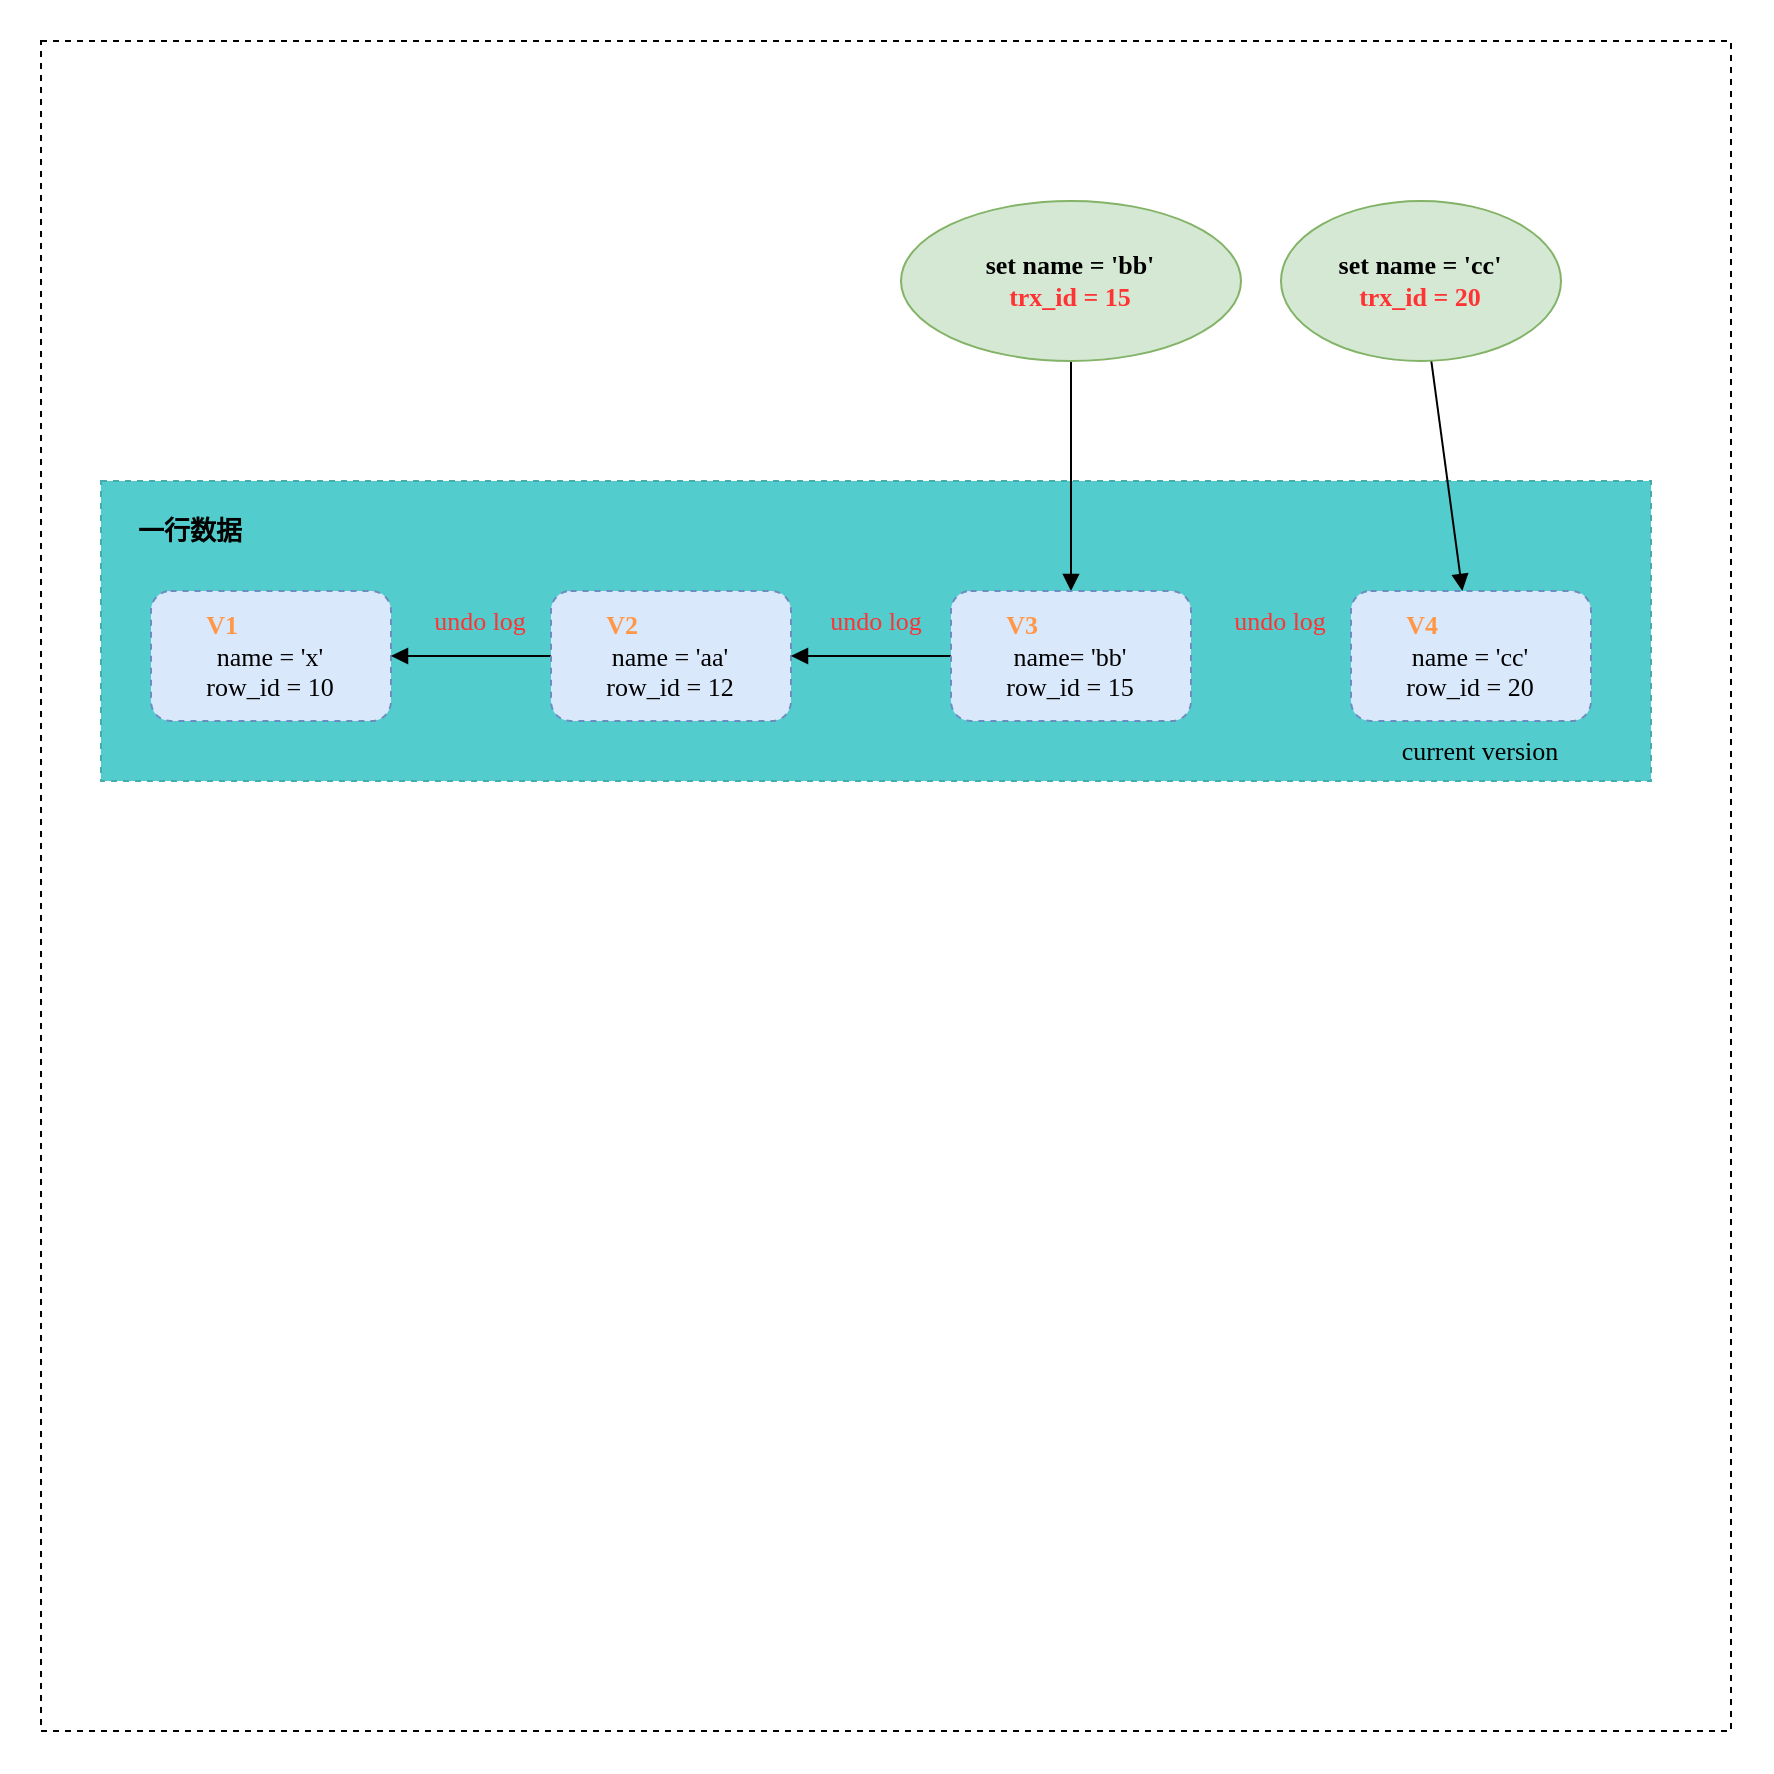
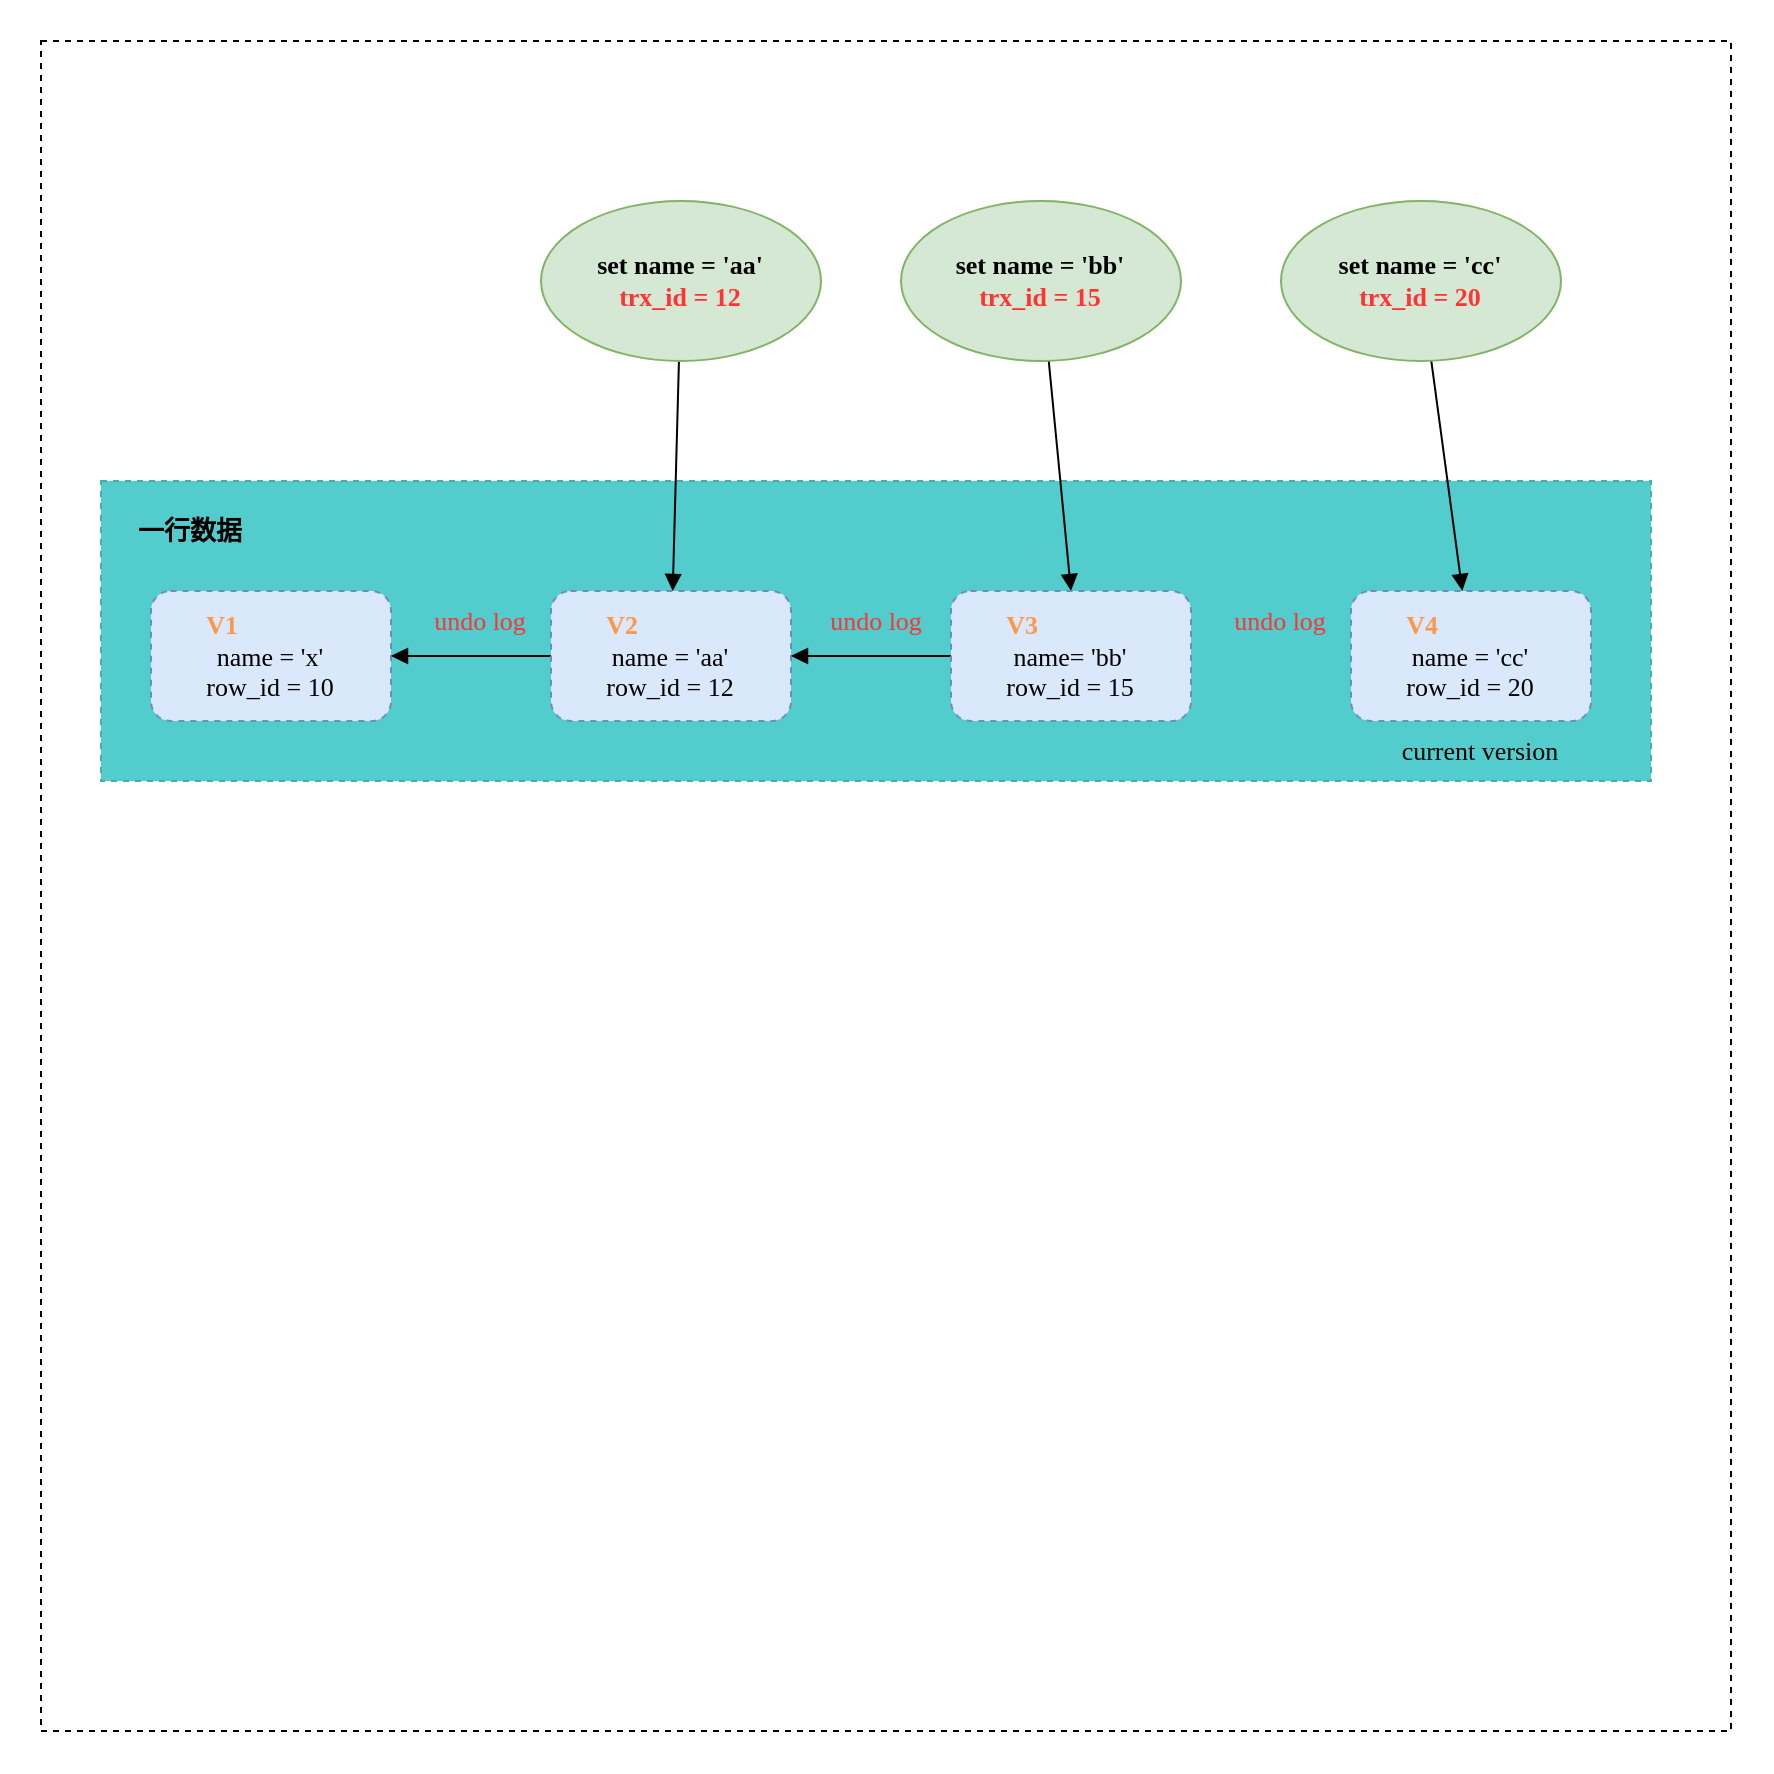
node "set name = 'aa'trx_id = 12": added
node "set name = 'bb'trx_id = 15": size 340x160 -> 280x160
edge "set name = 'aa'trx_id = 12" -> "V2 name = 'aa' row_id = 12": added
